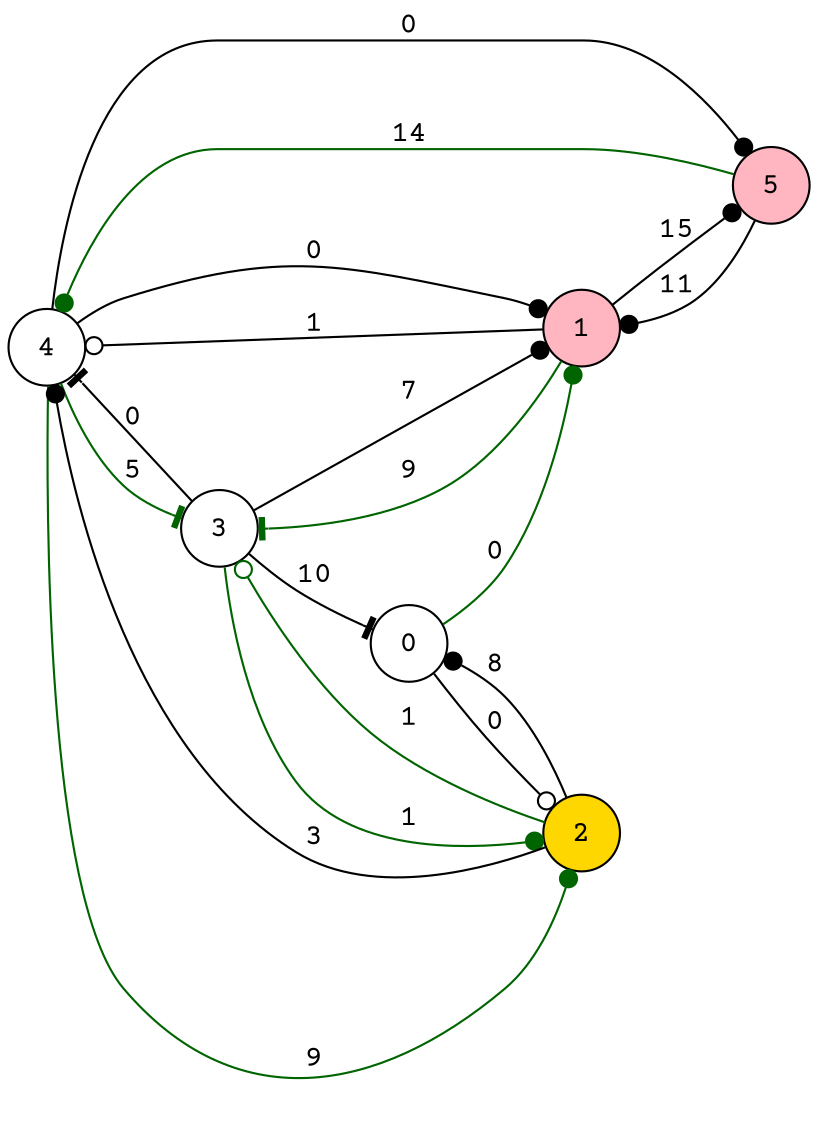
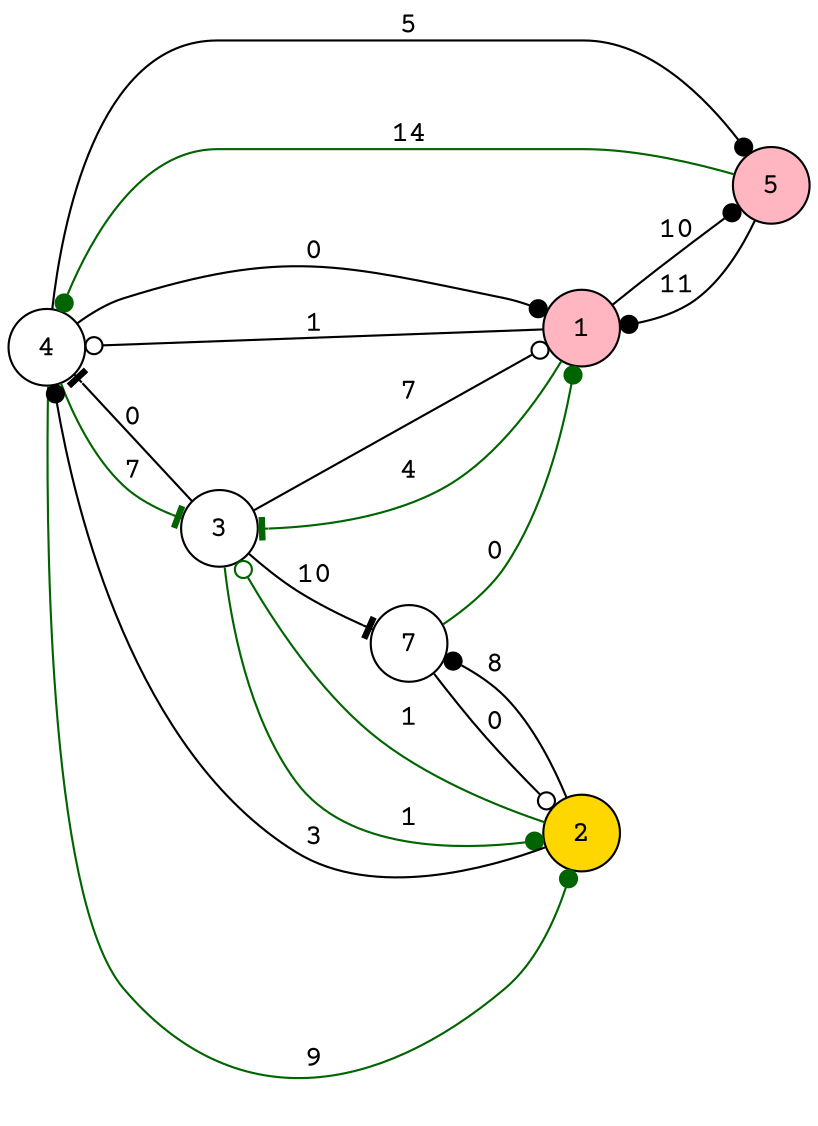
edge "4" -> "5": label "0" -> "5"
edge "1" -> "5": label "15" -> "10"
edge "3" -> "1": arrowhead dot -> odot
edge "4" -> "3": label "5" -> "7"
edge "1" -> "3": label "9" -> "4"
node "0": label "0" -> "7"
